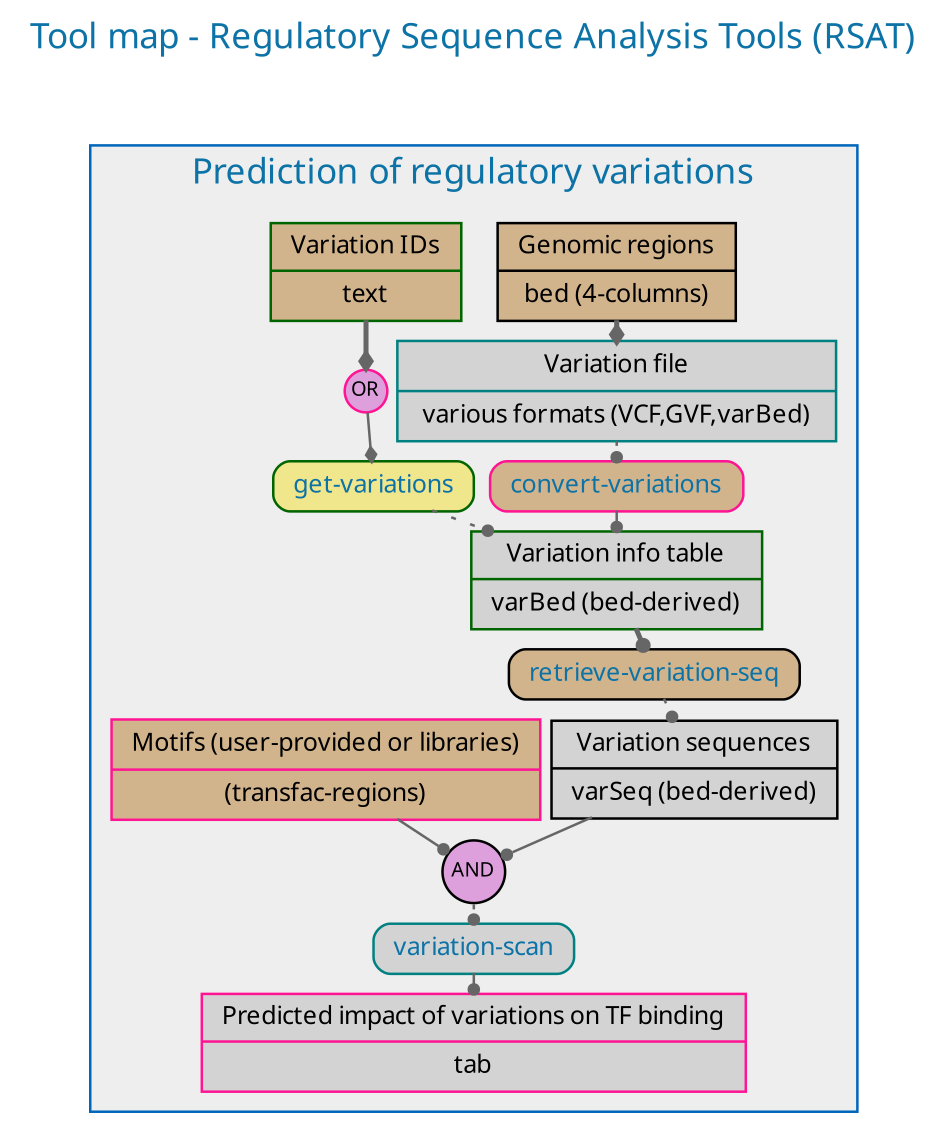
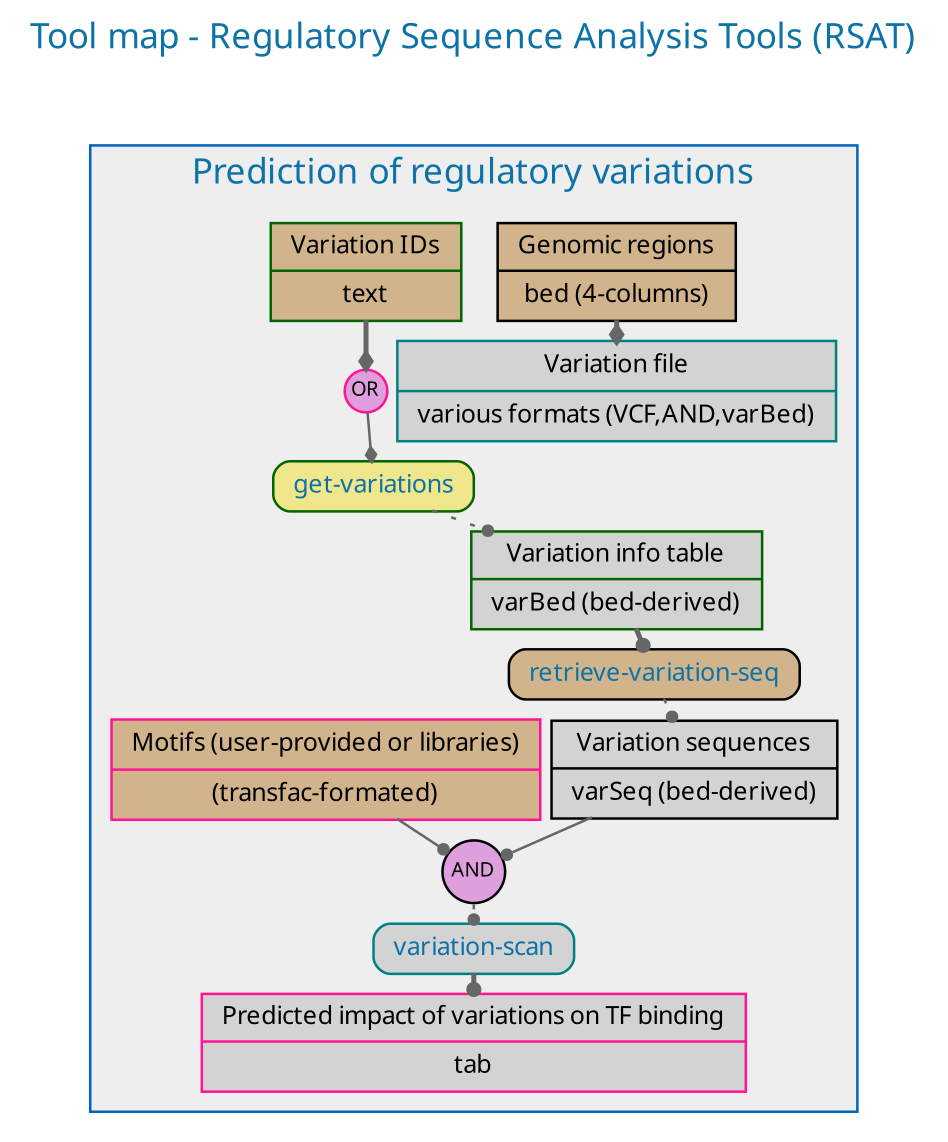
node "Variation file": text "various formats (VCF,GVF,varBed)" -> "various formats (VCF,AND,varBed)"
node "convert-variations": removed
node "Motifs (user-provided or libraries)": text "(transfac-regions)" -> "(transfac-formated)"
edge "variation-scan" -> "Predicted impact of variations on TF binding": style solid -> bold
